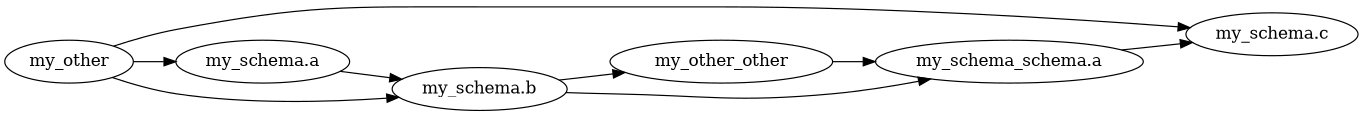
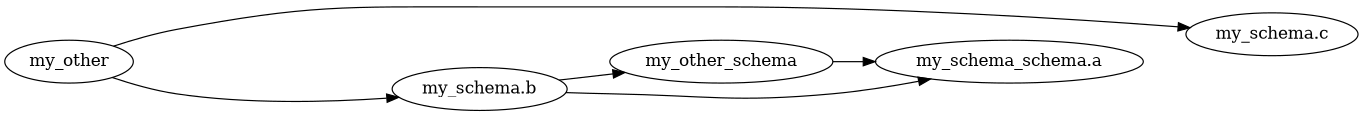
edge "my_schema_schema.a" -> "my_schema.c": removed
node "my_schema.a": removed
node "my_other_other": label "my_other_other" -> "my_other_schema"
